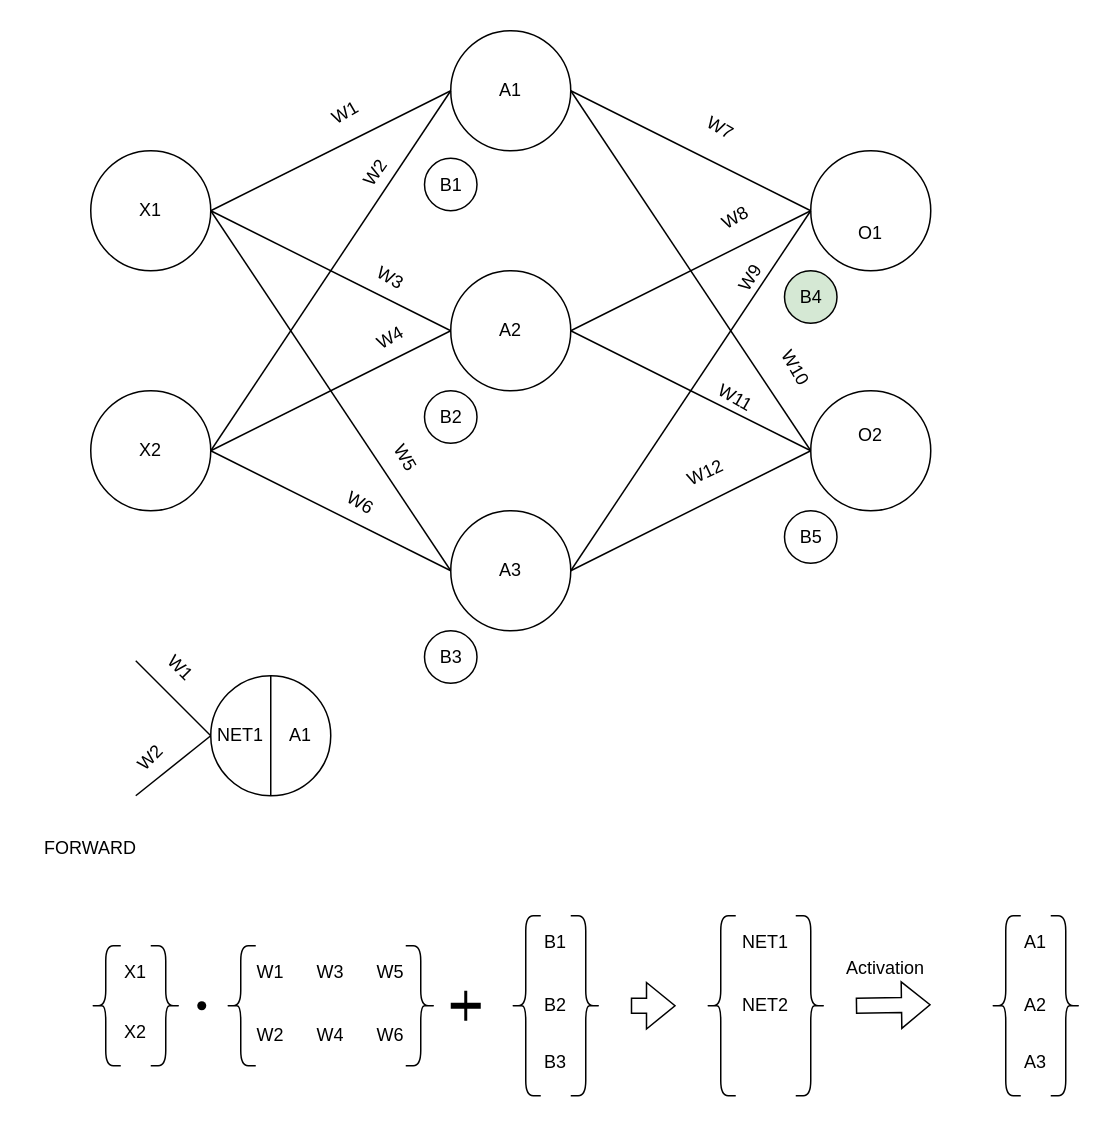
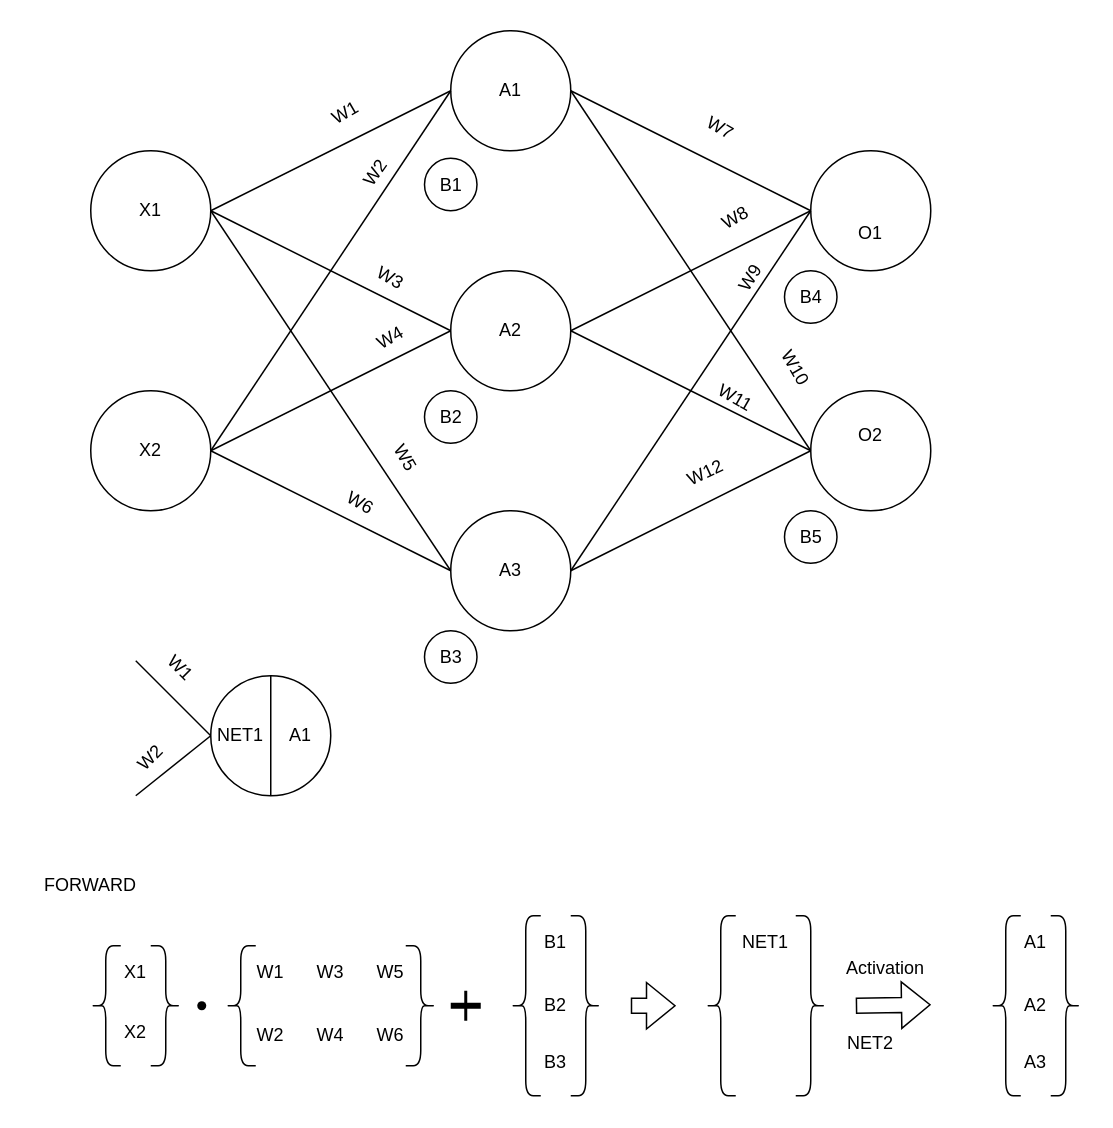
node "B4": fillcolor #d5e8d4 -> #ffffff
node "FORWARD": moved (91, 848) -> (91, 886)
node "NET2": moved (766, 1006) -> (871, 1043)
